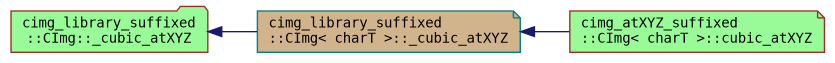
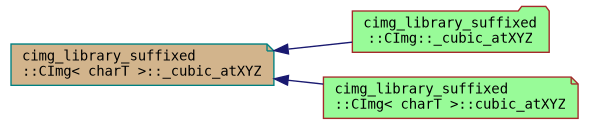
edge "cimg_library_suffixed ::CImg< charT >::_cubic_atXYZ" -> "cimg_library_suffixed ::CImg::_cubic_atXYZ": reversed
node "cimg_atXYZ_suffixed ::CImg< charT >::cubic_atXYZ": label "cimg_atXYZ_suffixed ::CImg< charT >::cubic_atXYZ" -> "cimg_library_suffixed ::CImg< charT >::cubic_atXYZ"
